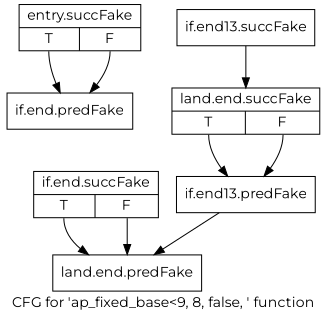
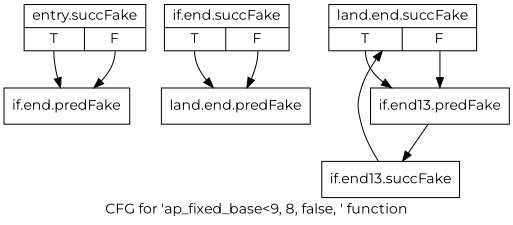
edge "if.end13.predFake" -> "land.end.predFake": now "if.end13.predFake" -> "if.end13.succFake"
